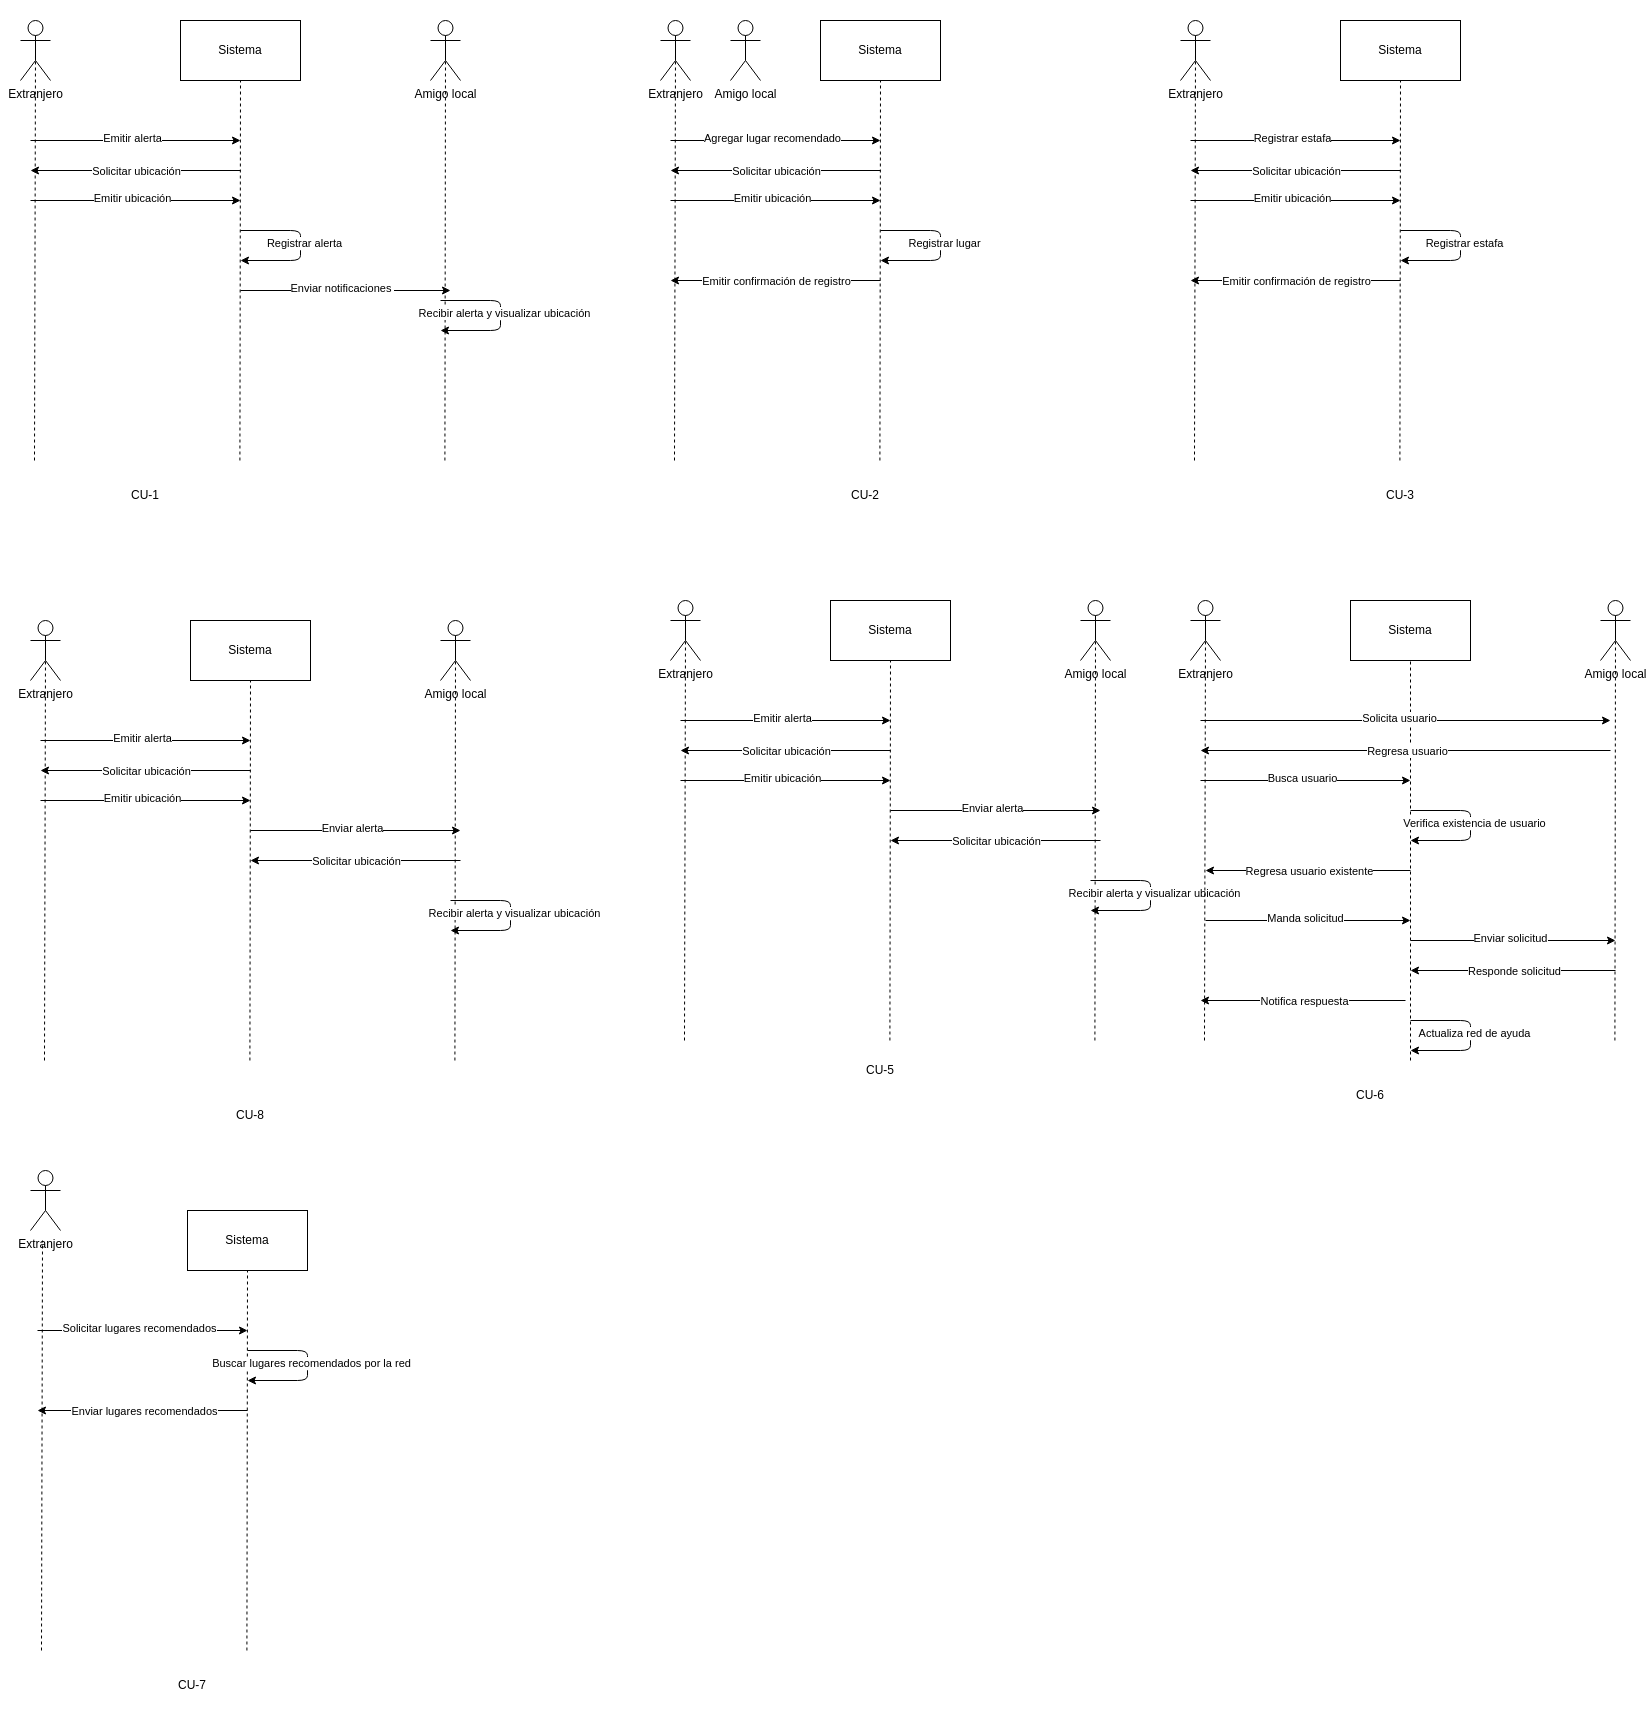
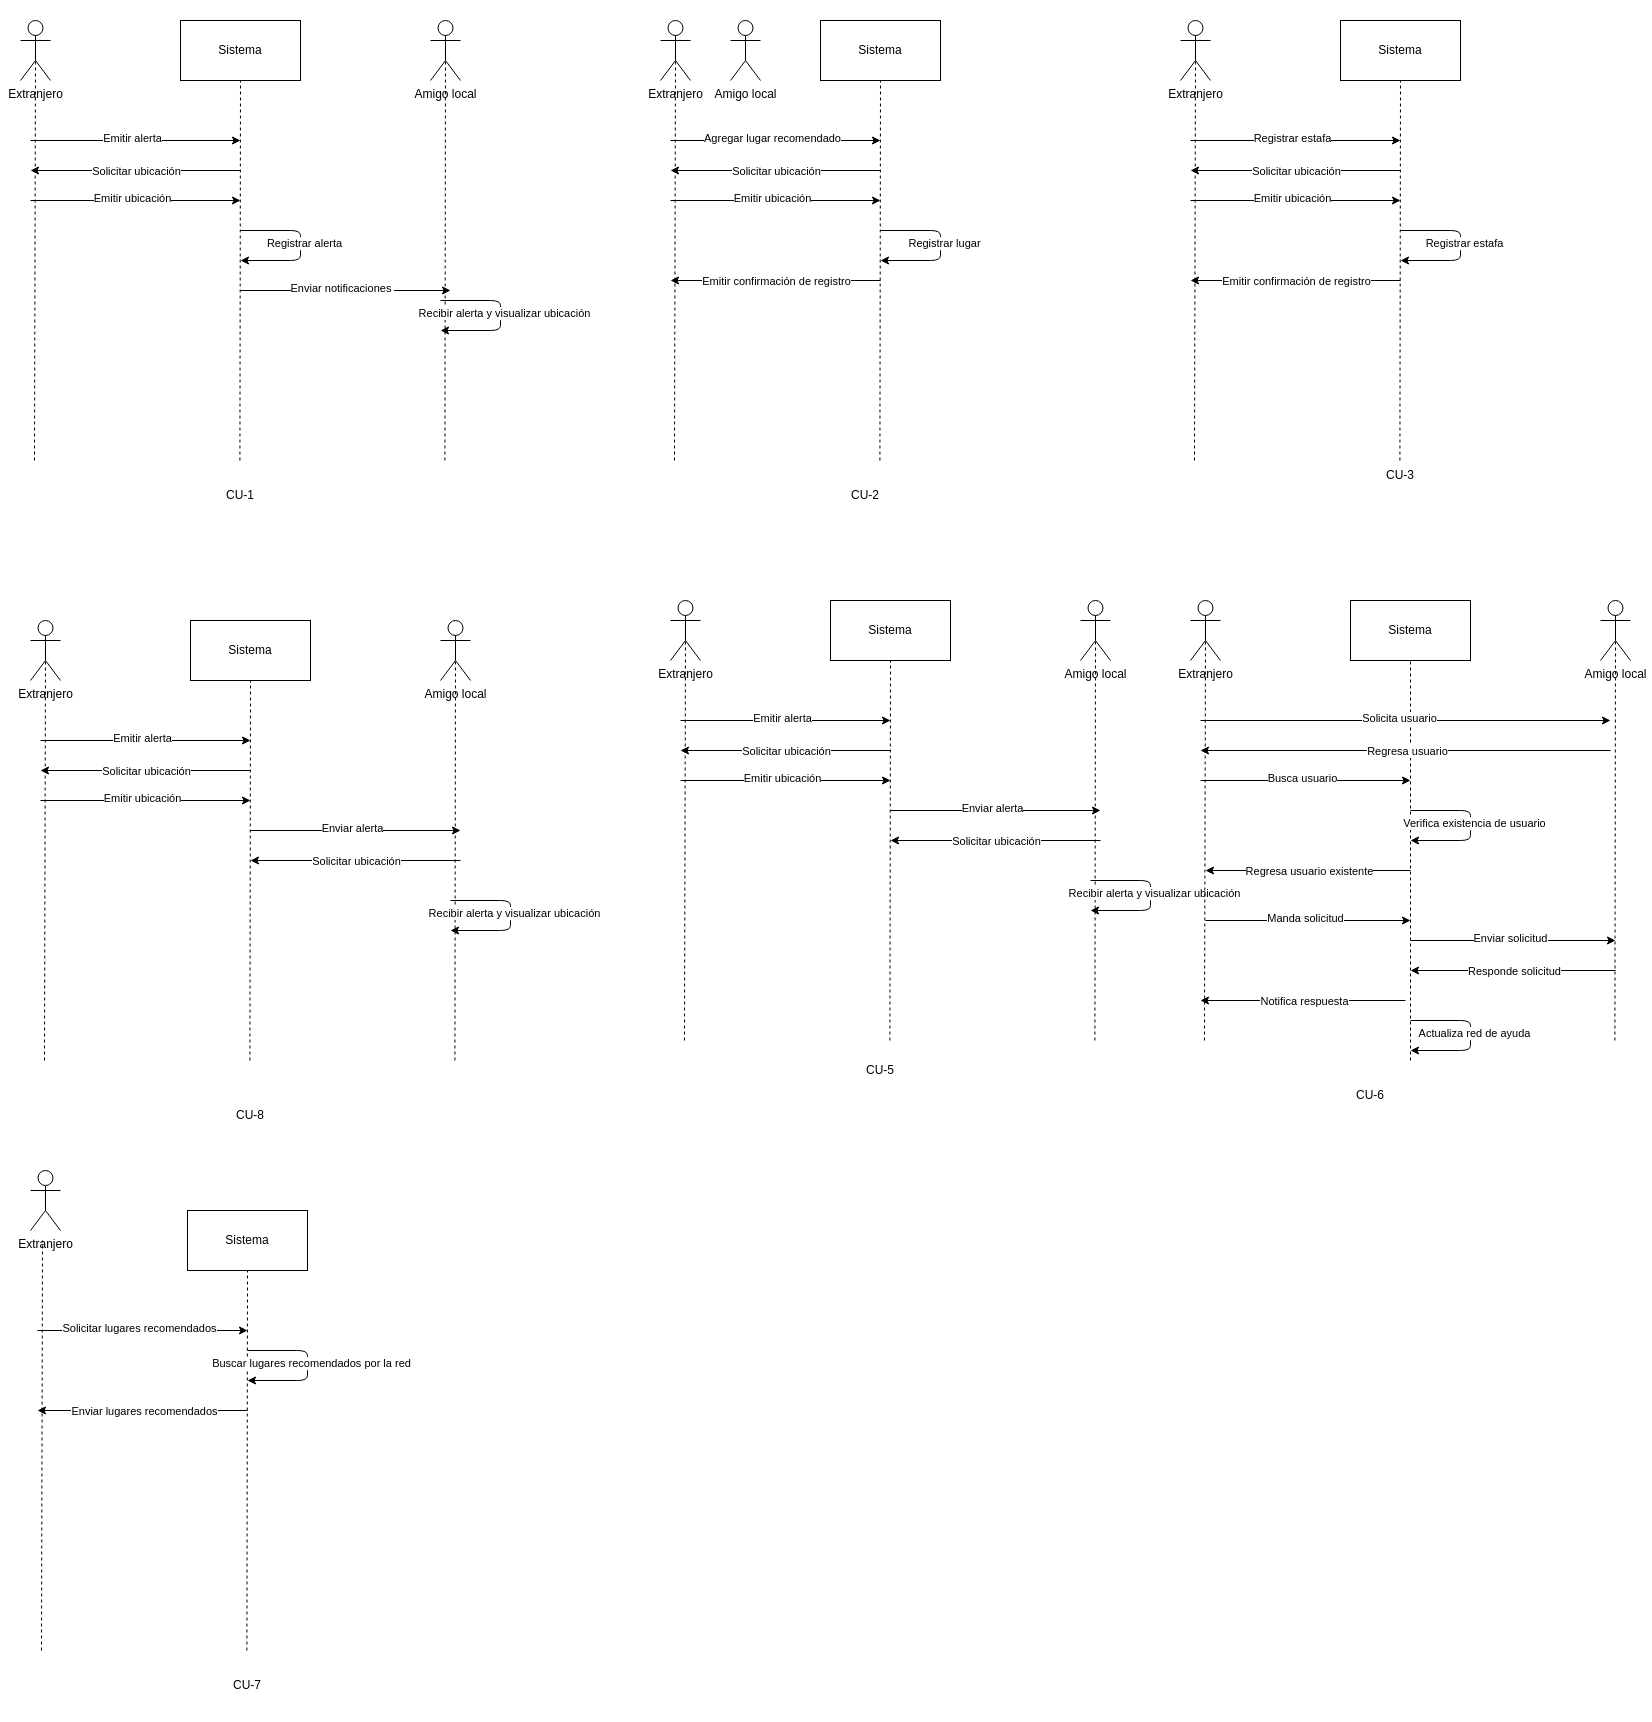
node "CU-1": moved (146, 496) -> (241, 496)
node "CU-3": moved (1401, 496) -> (1401, 476)
node "CU-7": moved (193, 1686) -> (248, 1686)
